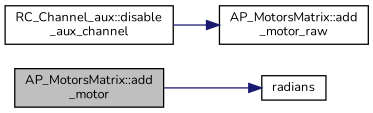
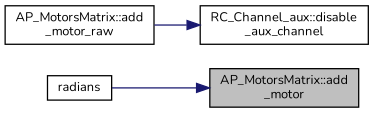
edge "RC_Channel_aux::disable _aux_channel" -> "AP_MotorsMatrix::add _motor_raw": reversed
edge "AP_MotorsMatrix::add _motor" -> "radians": reversed
